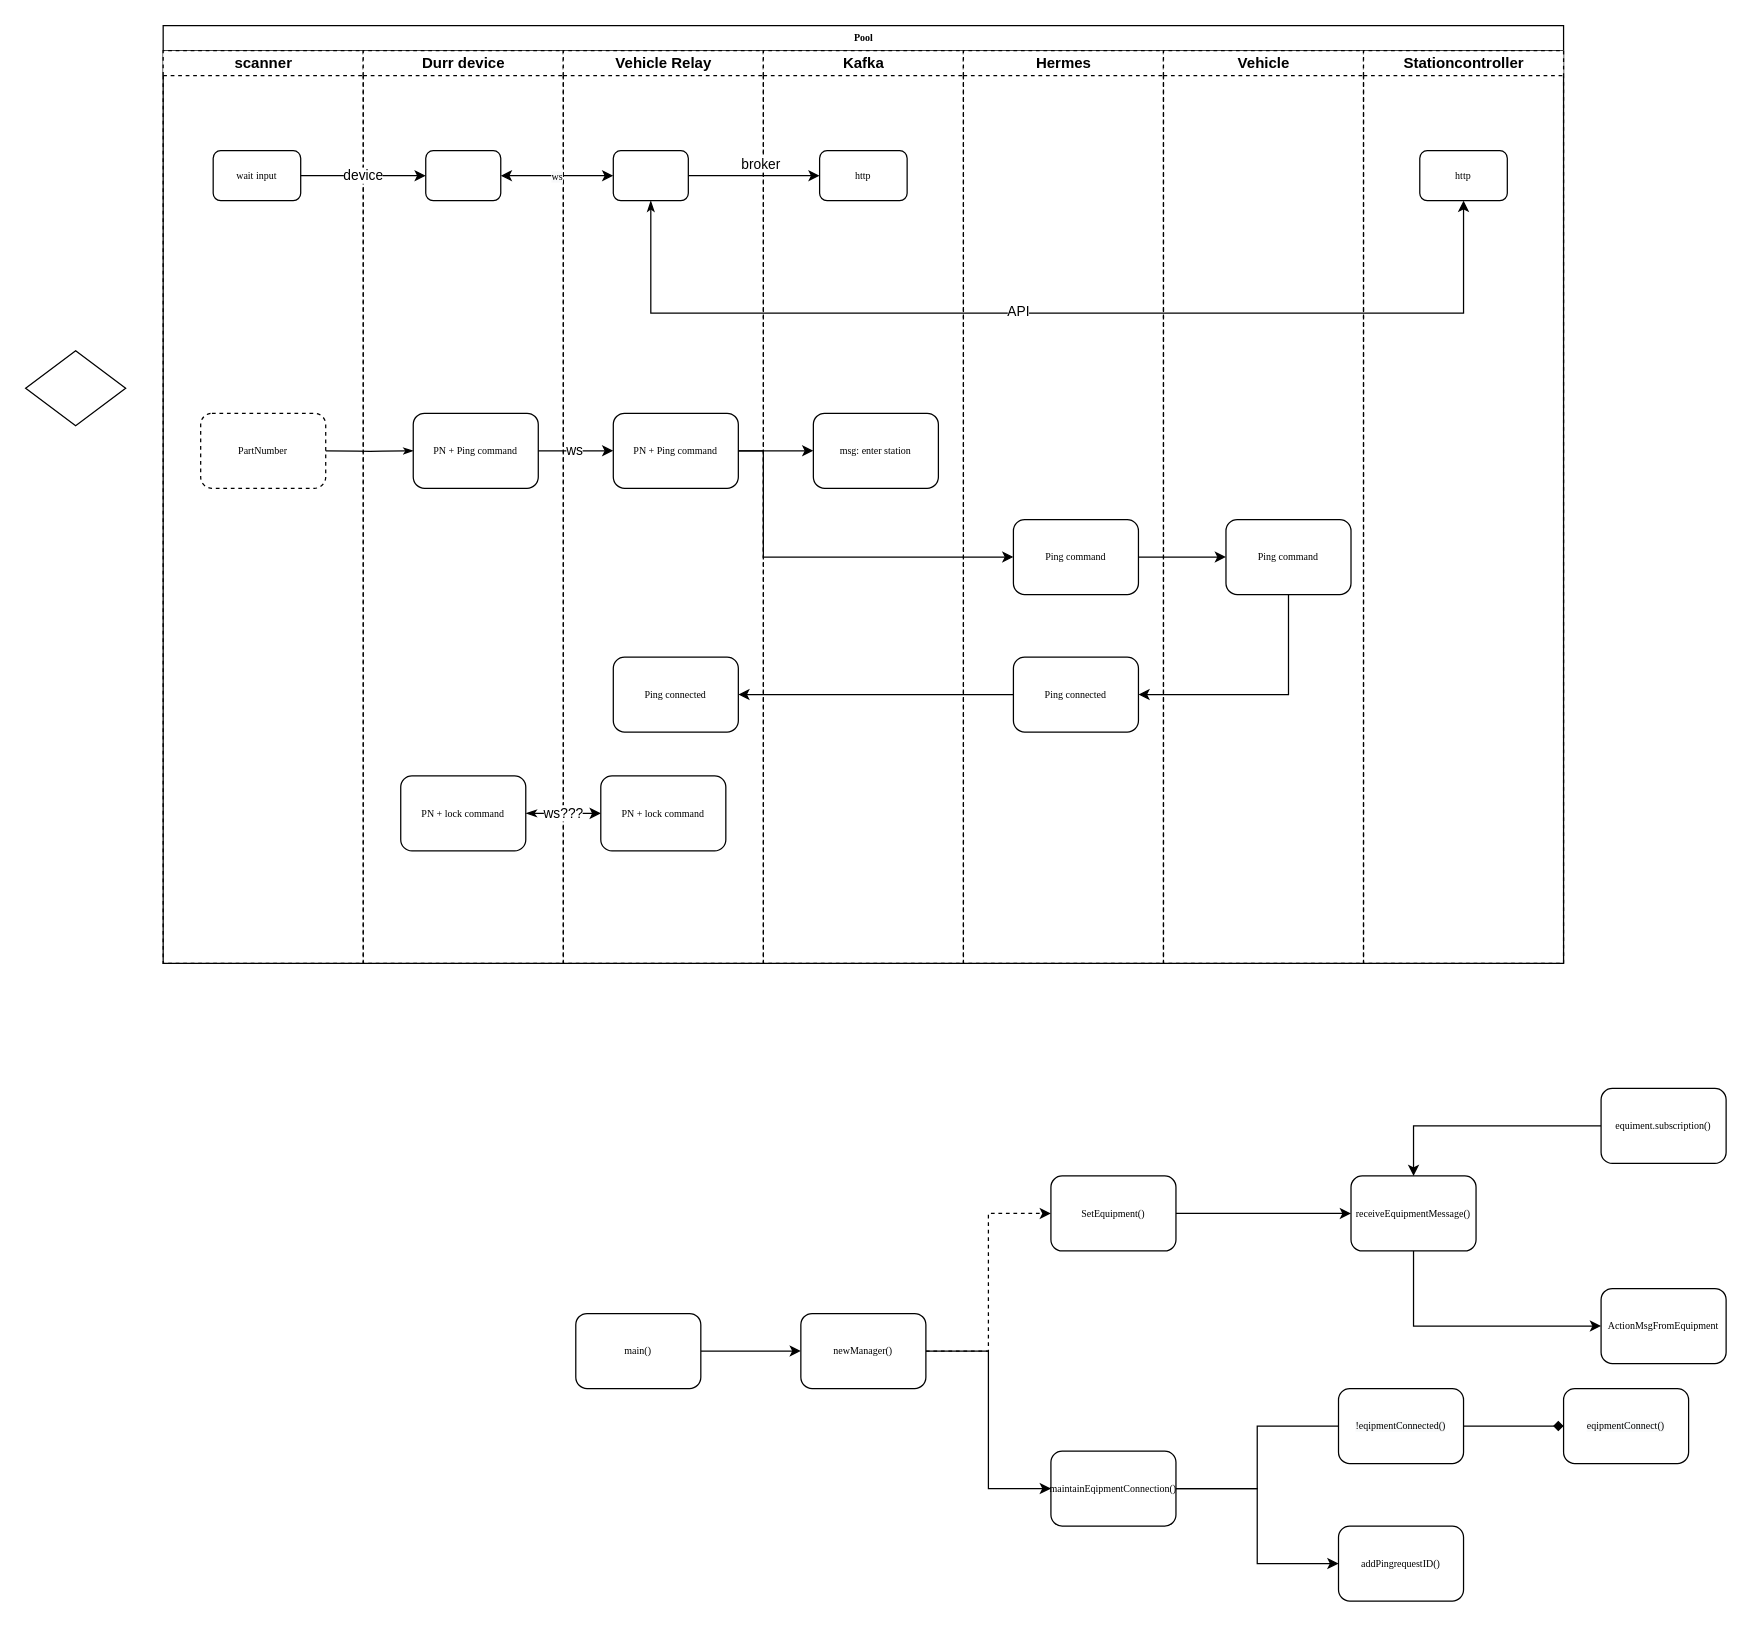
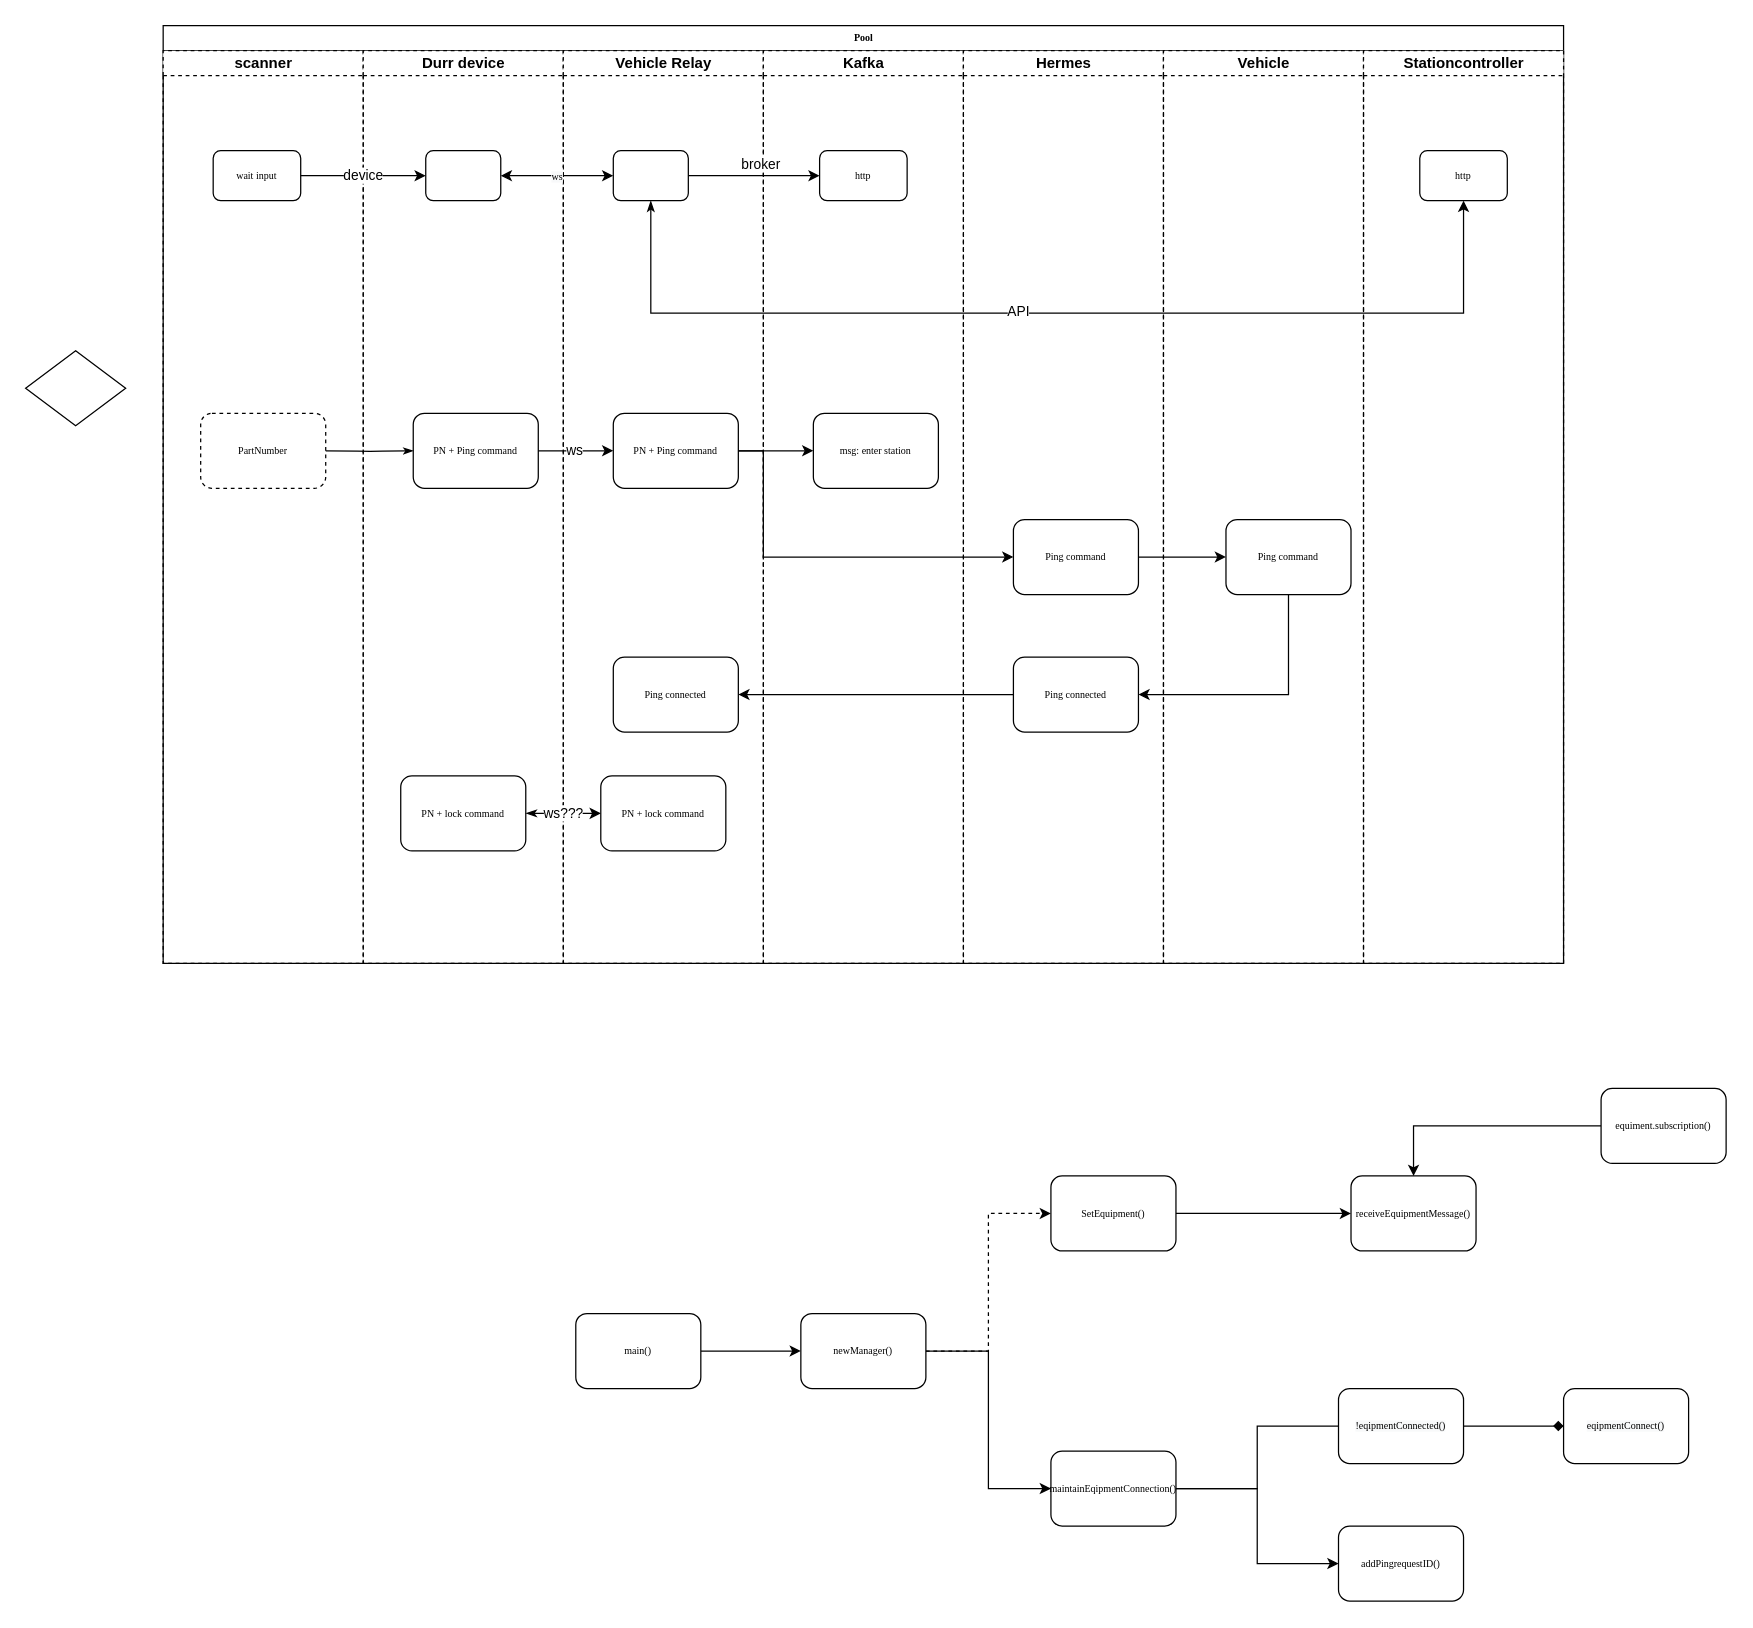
edge "receiveEquipmentMessage()" -> "ActionMsgFromEquipment": removed
node "ActionMsgFromEquipment": removed
